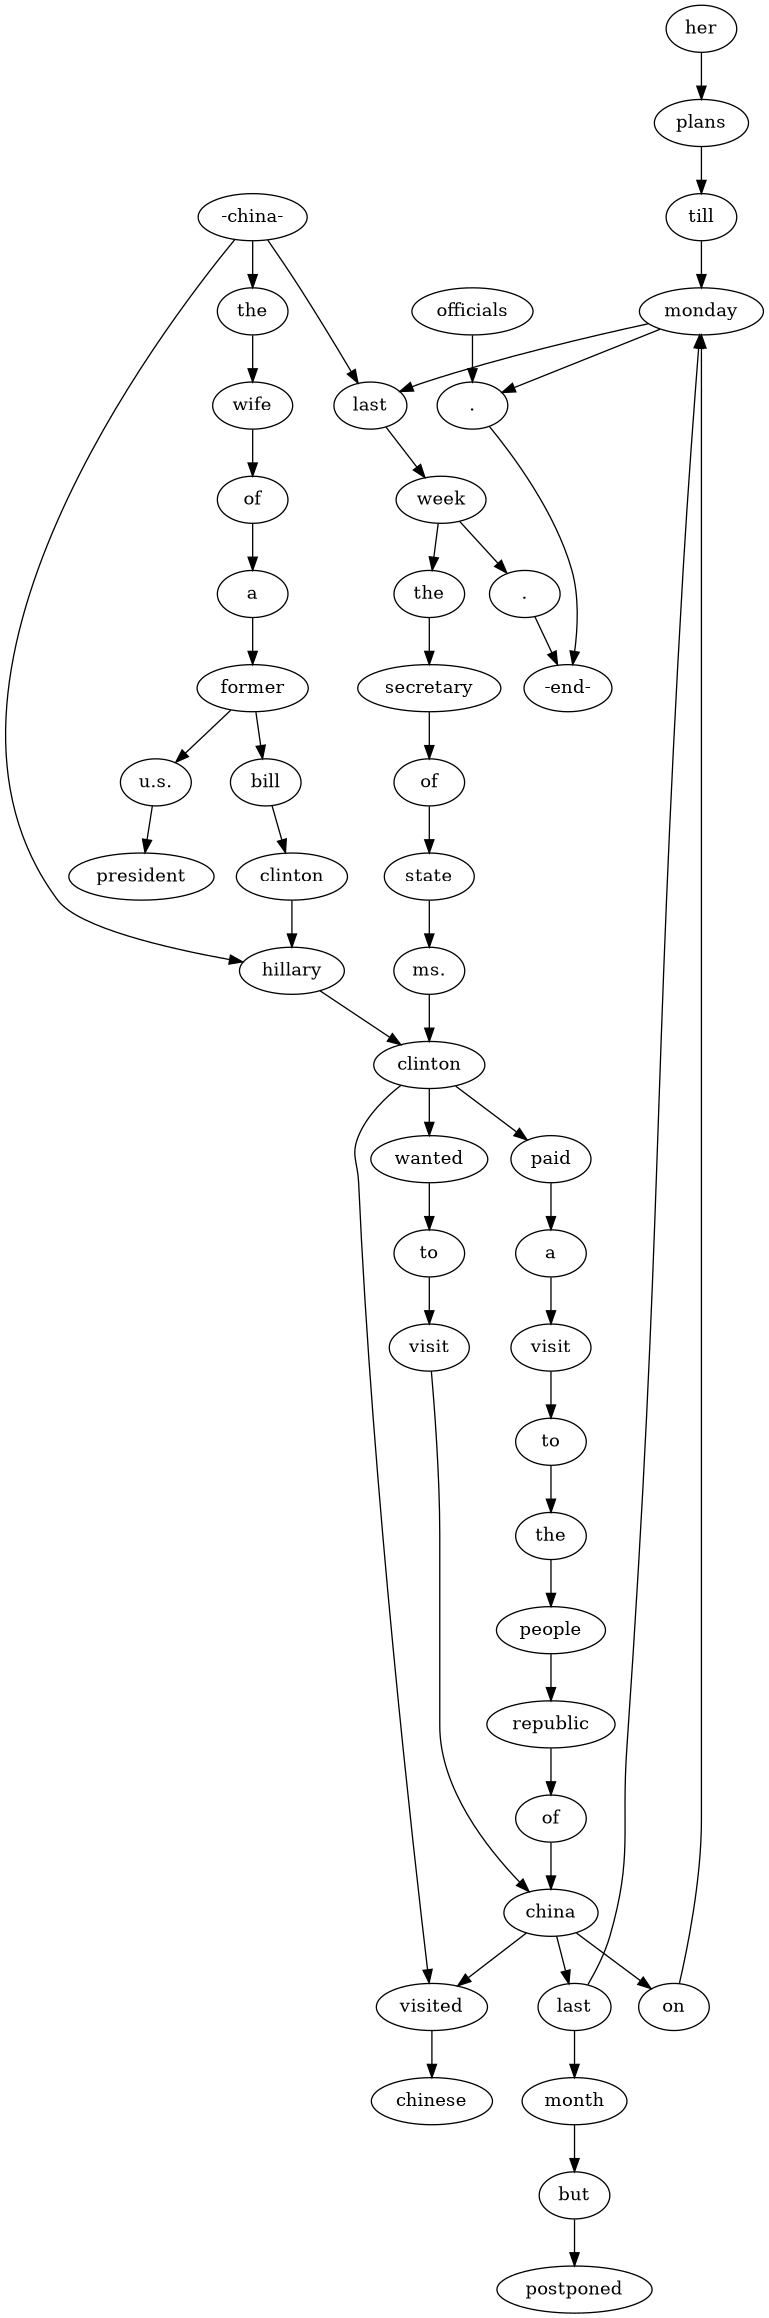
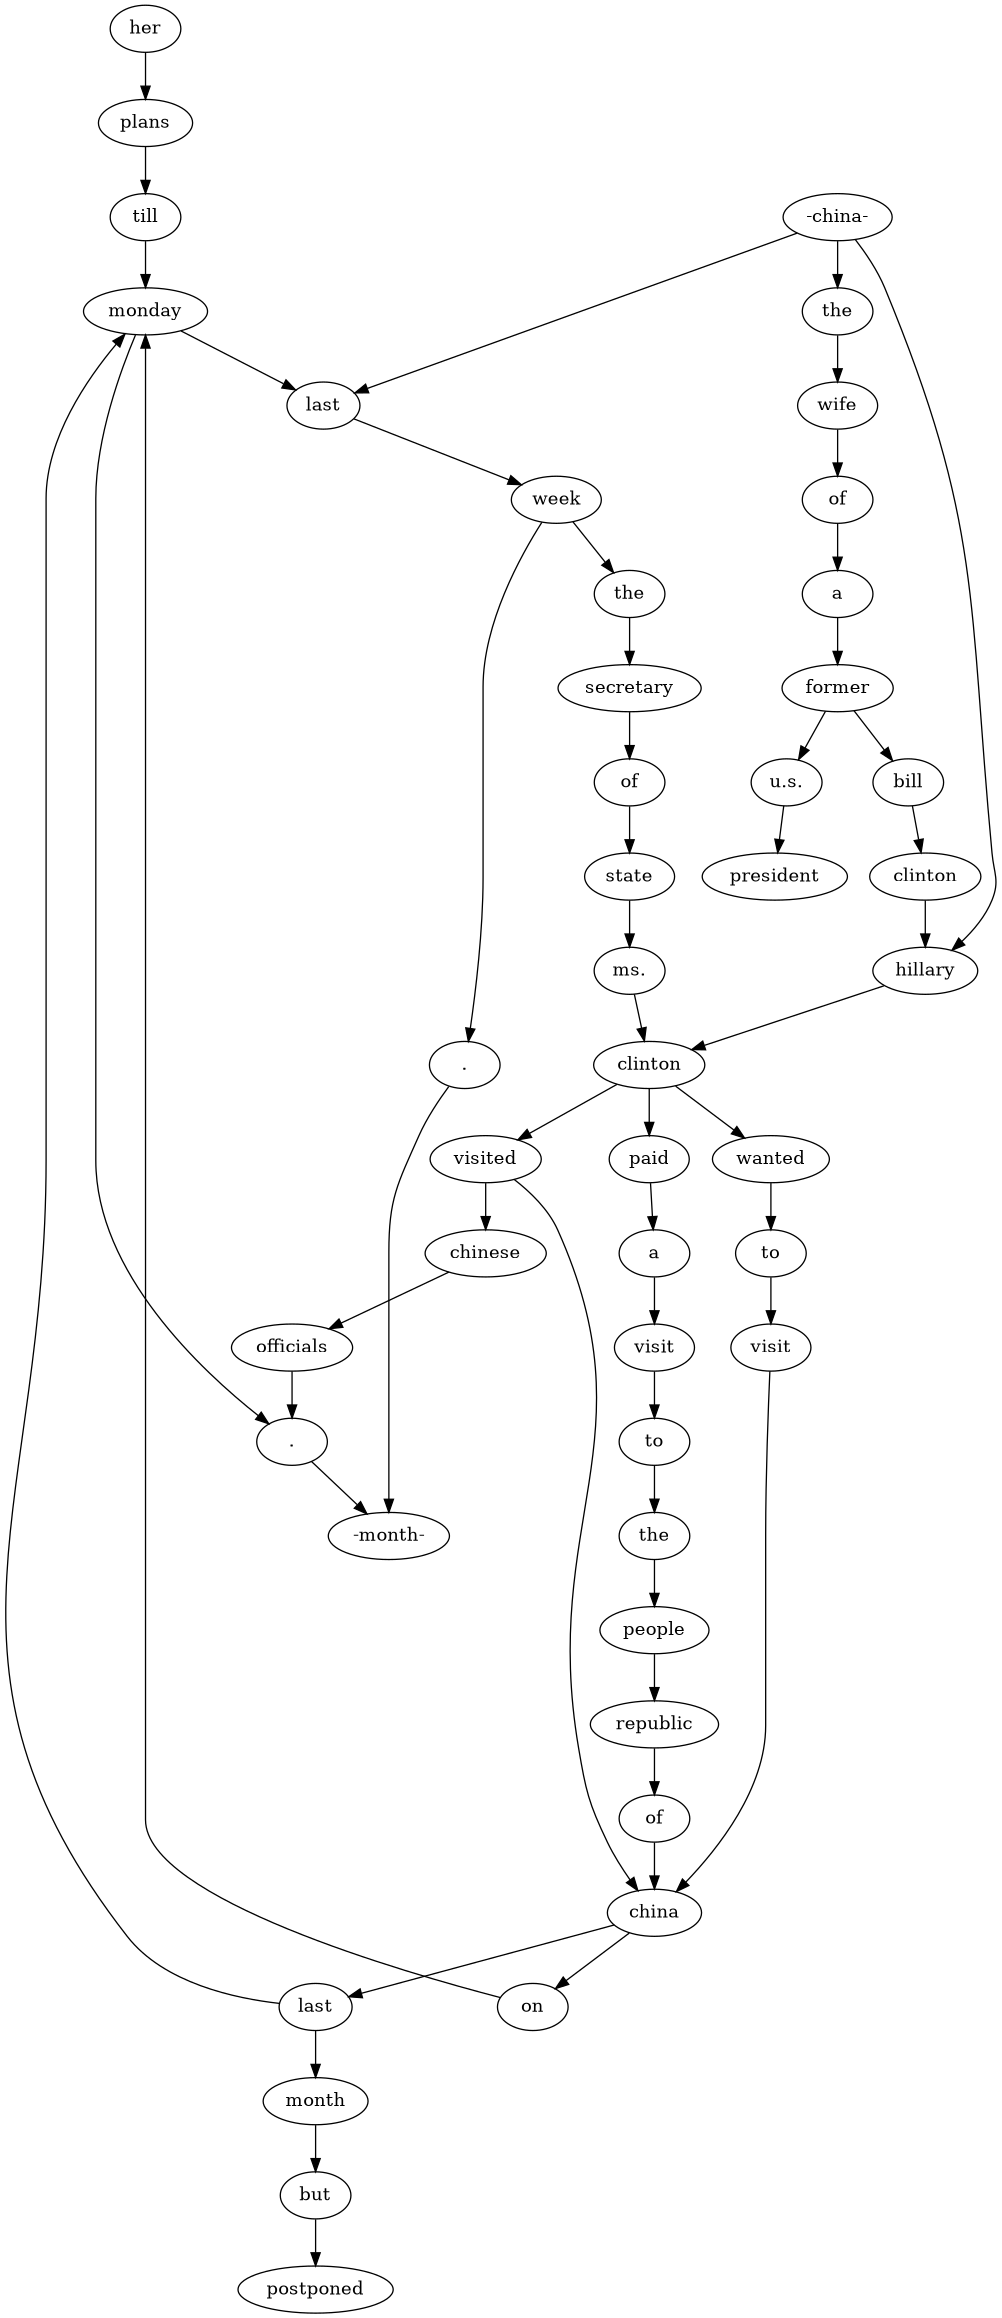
node "-end-": label "-end-" -> "-month-"
edge "chinese" -> "officials": added
edge "china" -> "visited": reversed
